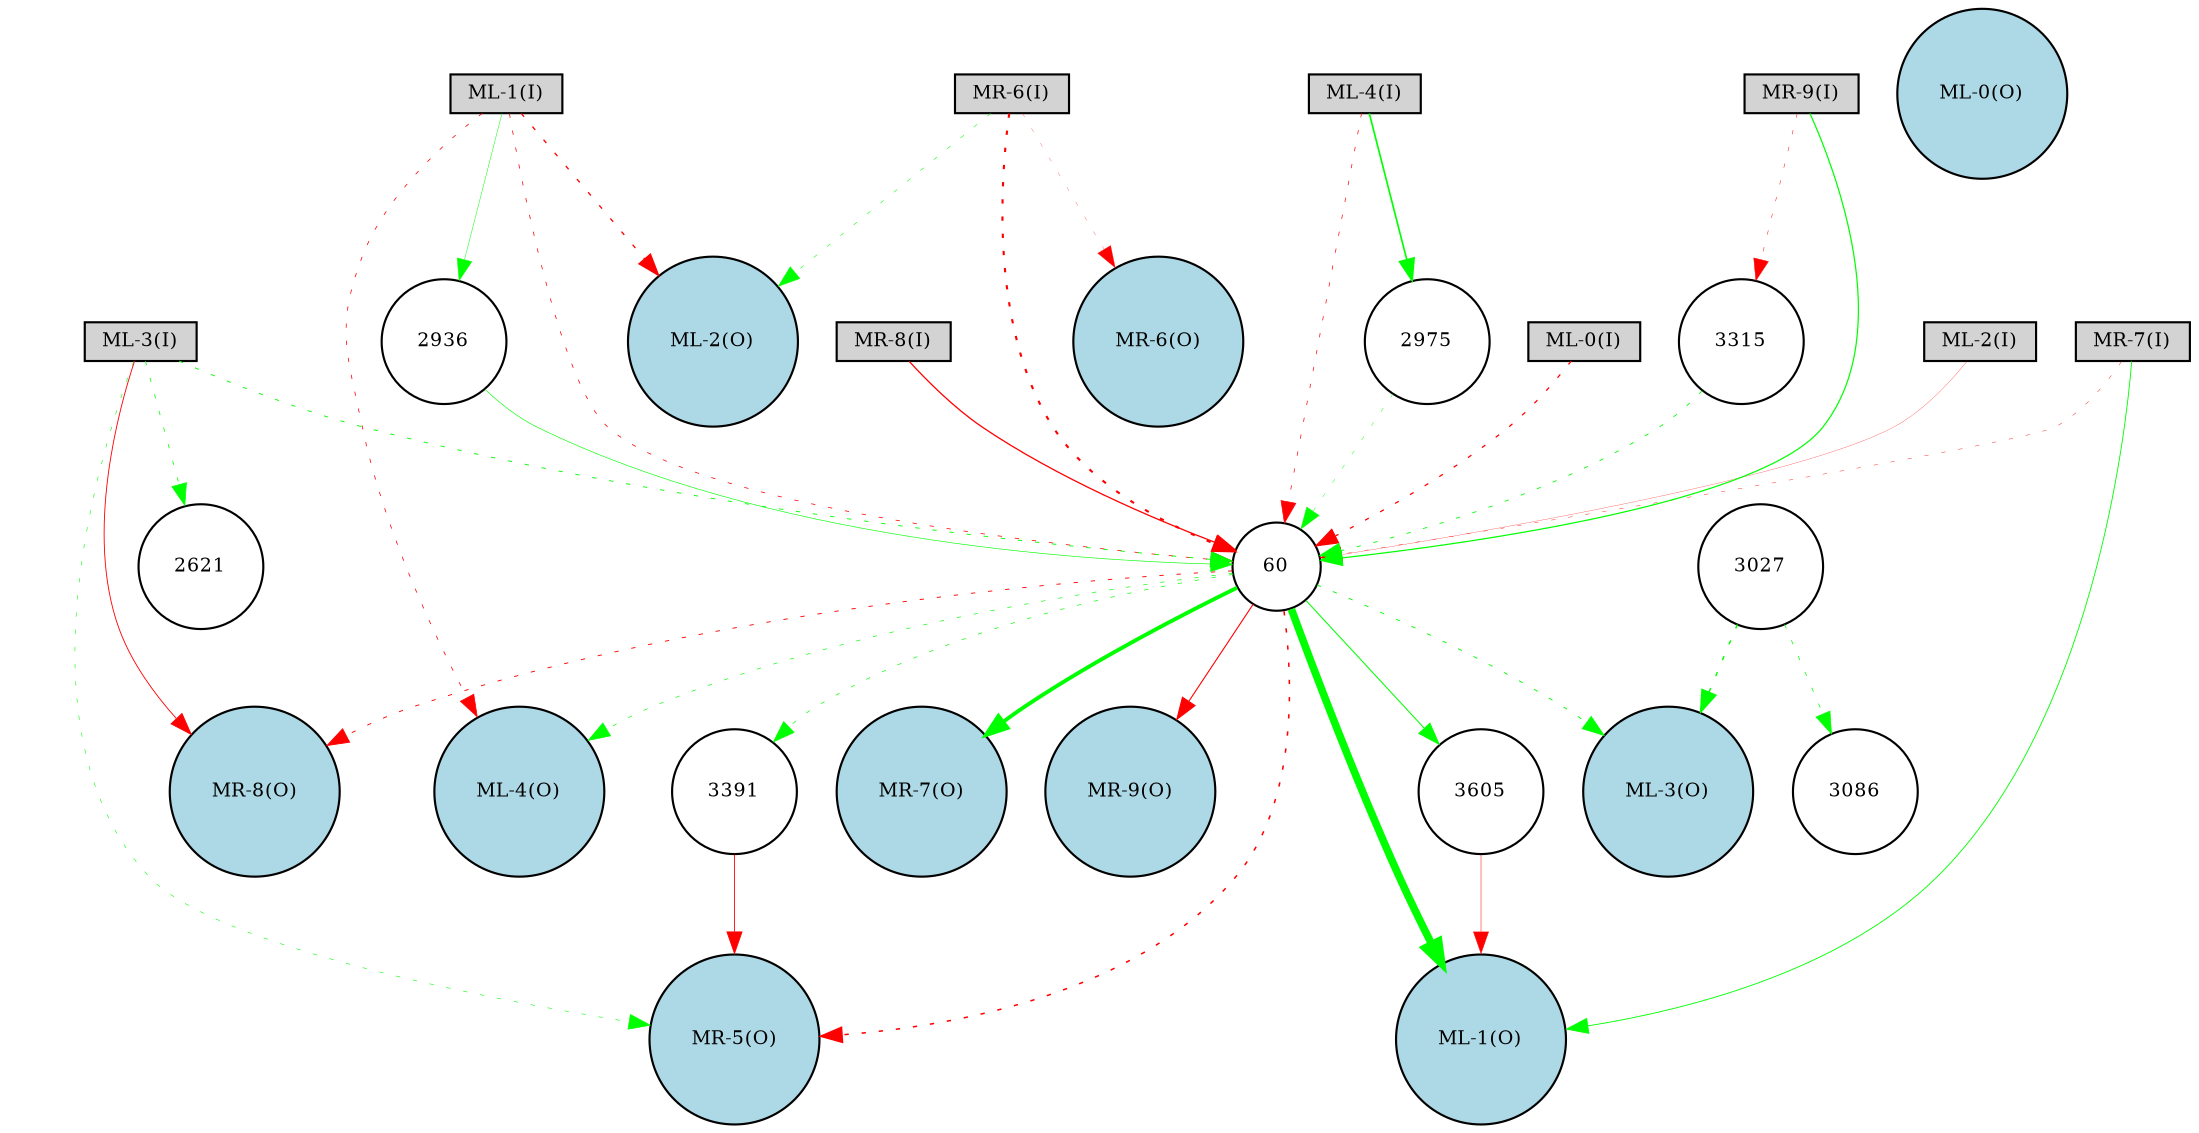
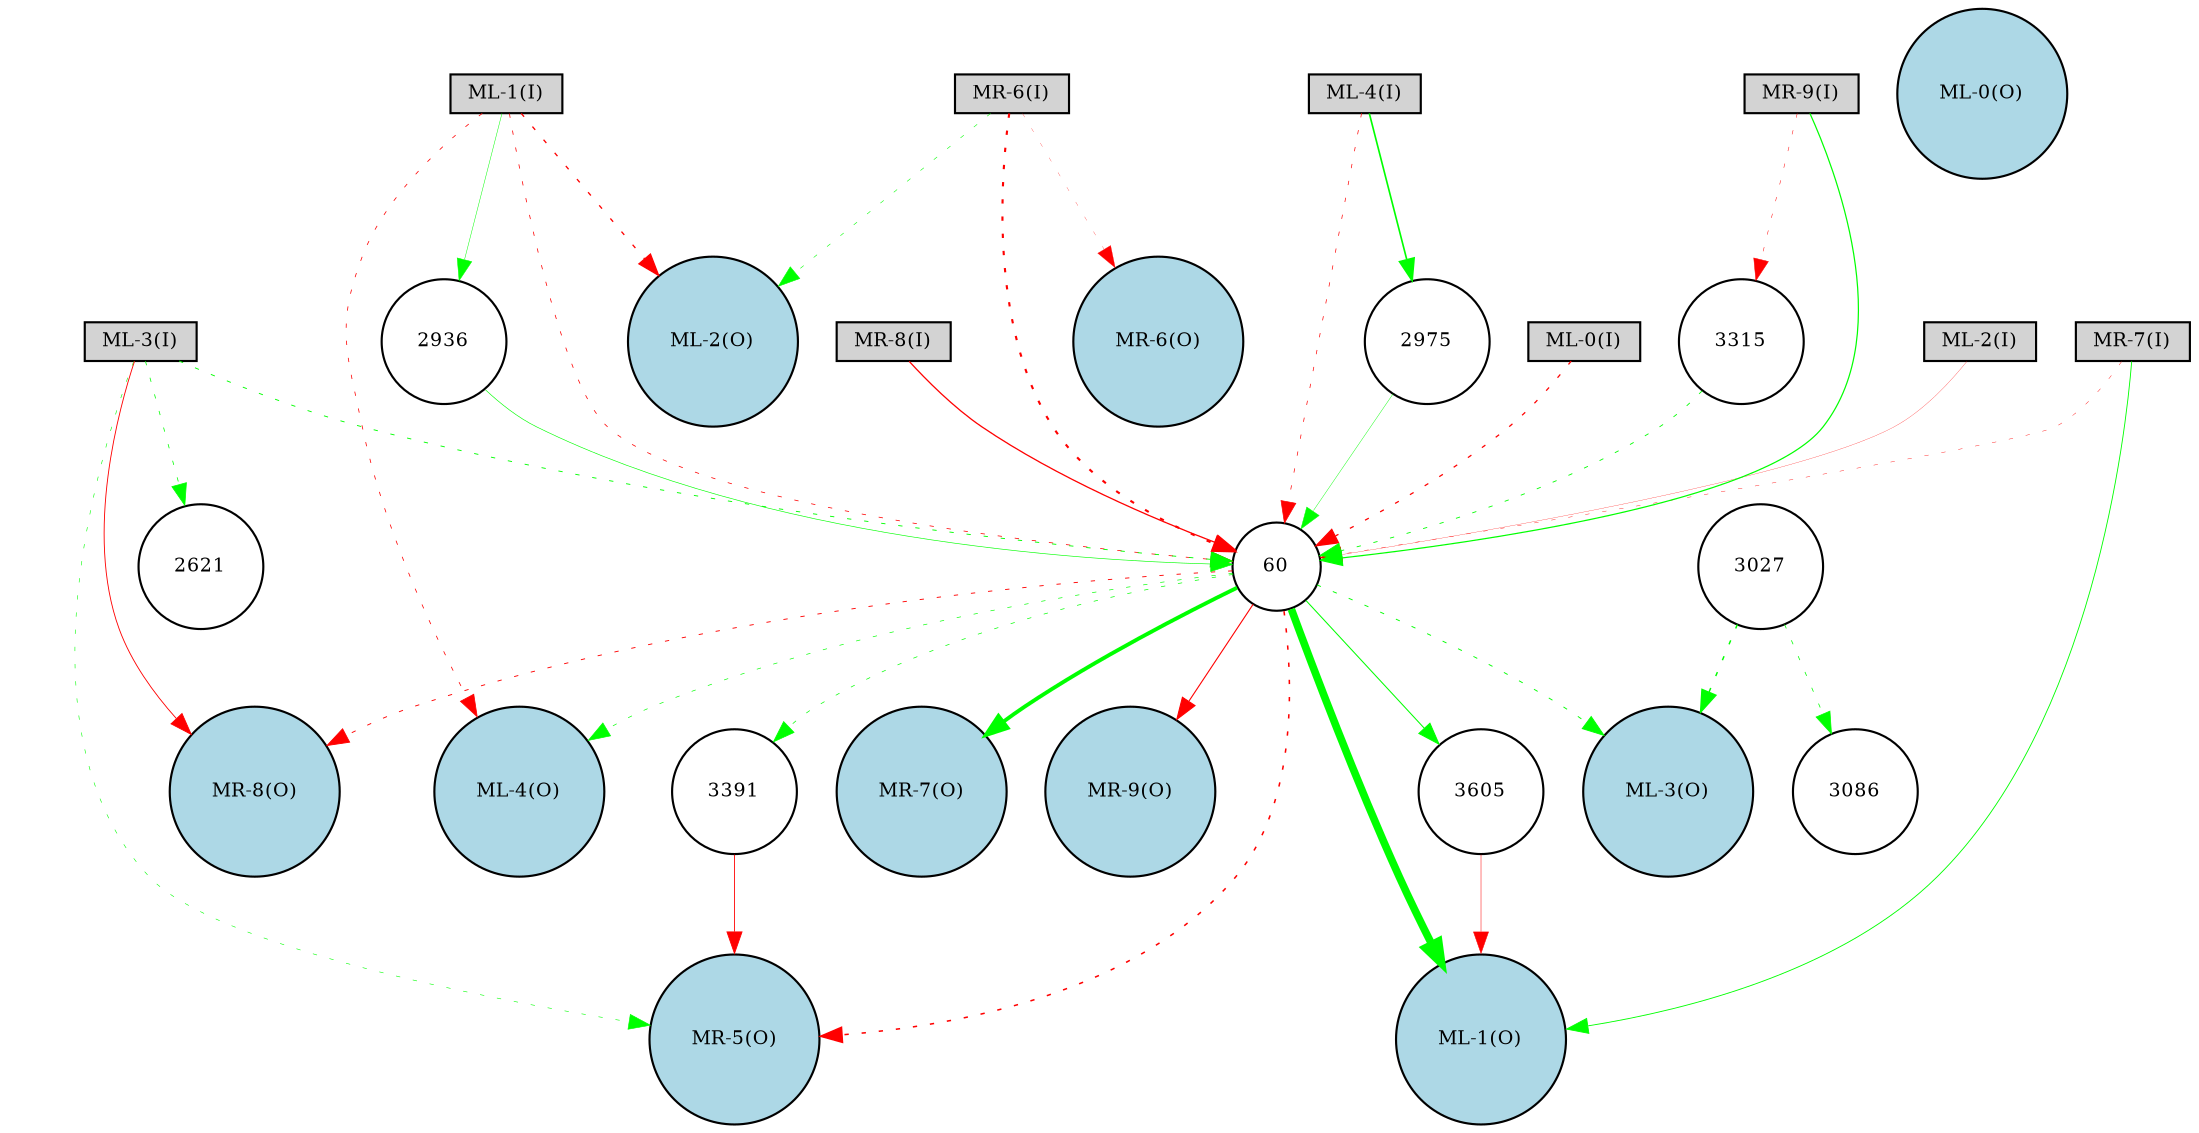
edge "2975" -> "60": style dotted -> solid
